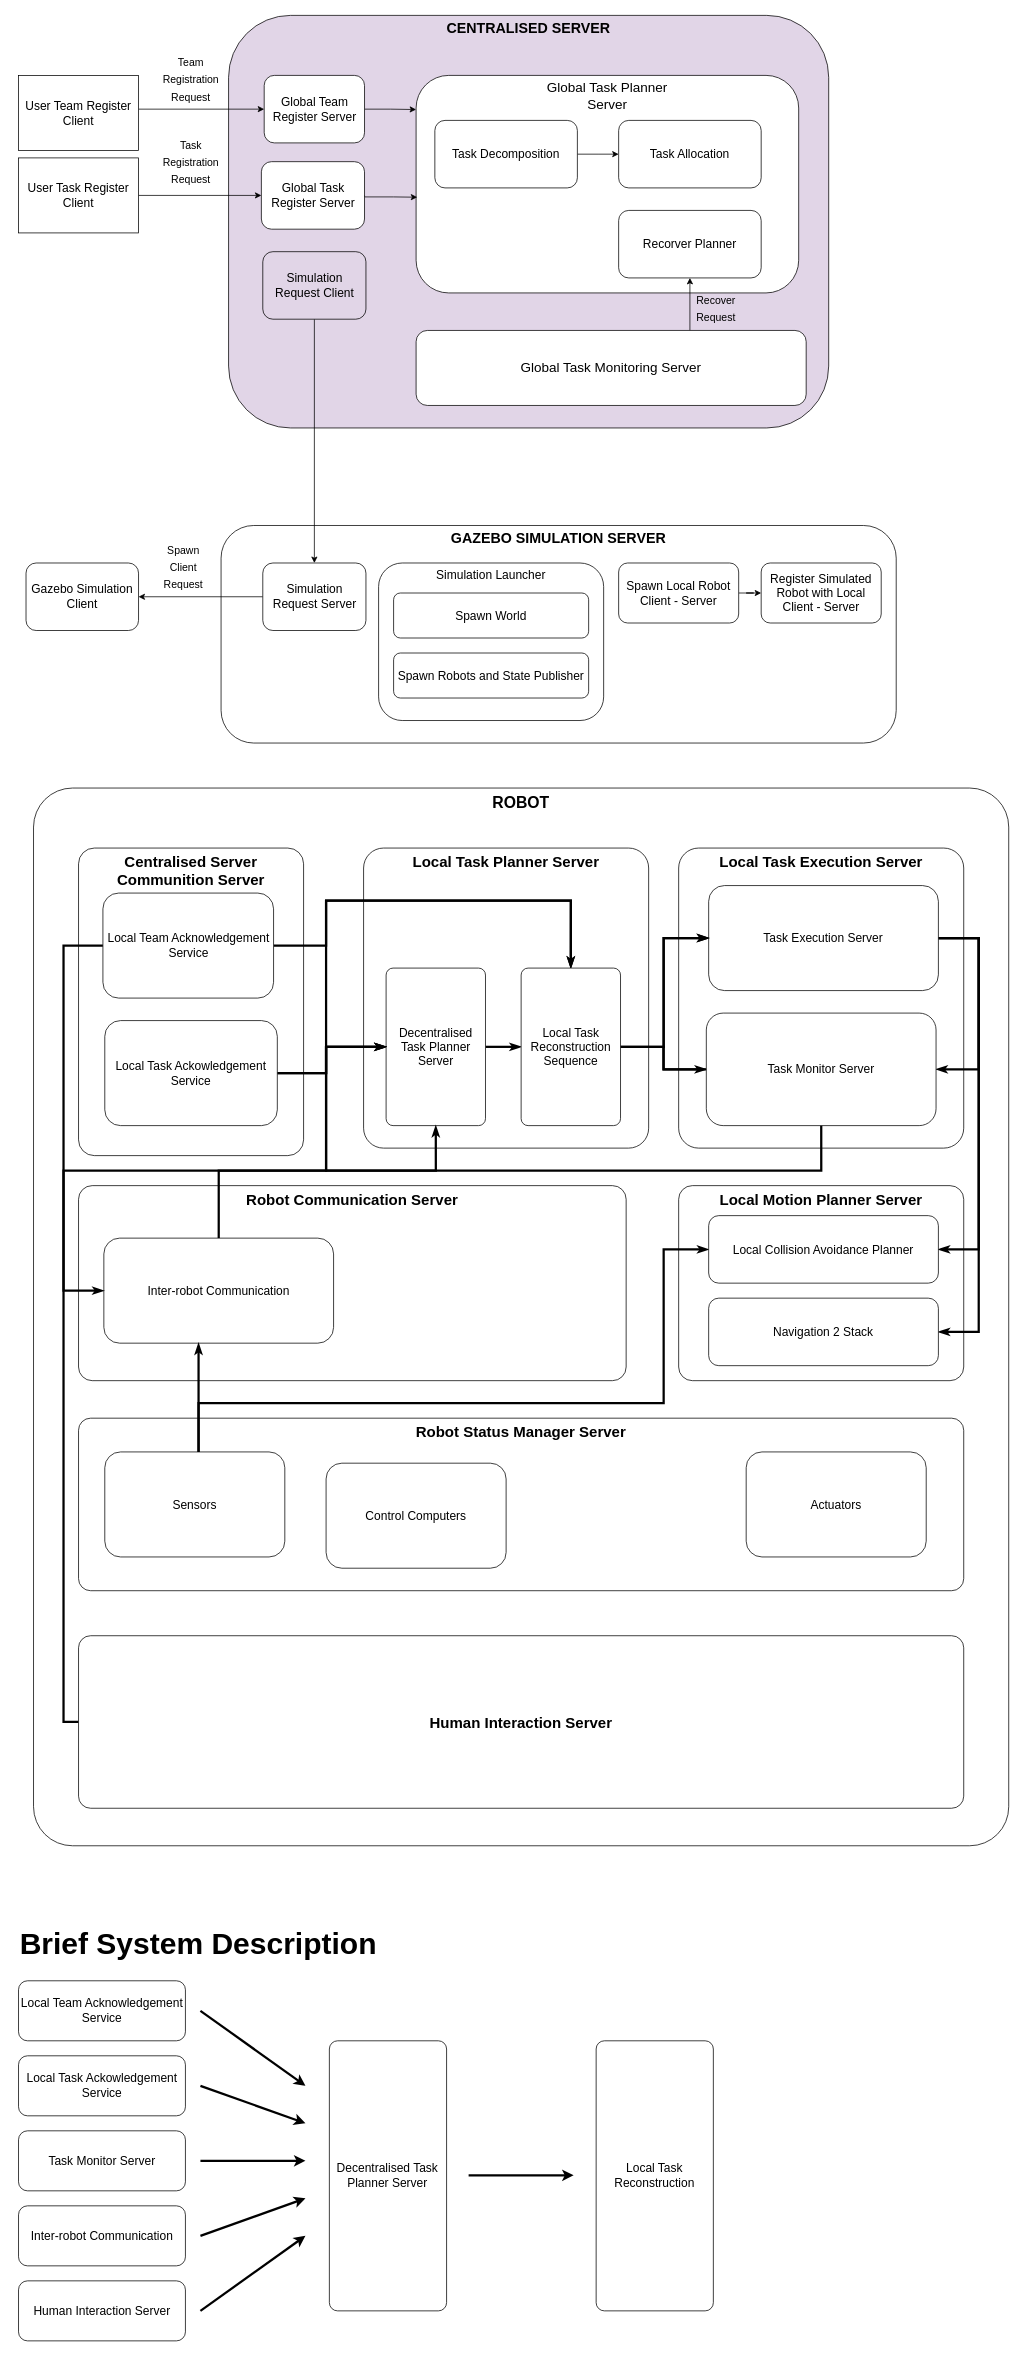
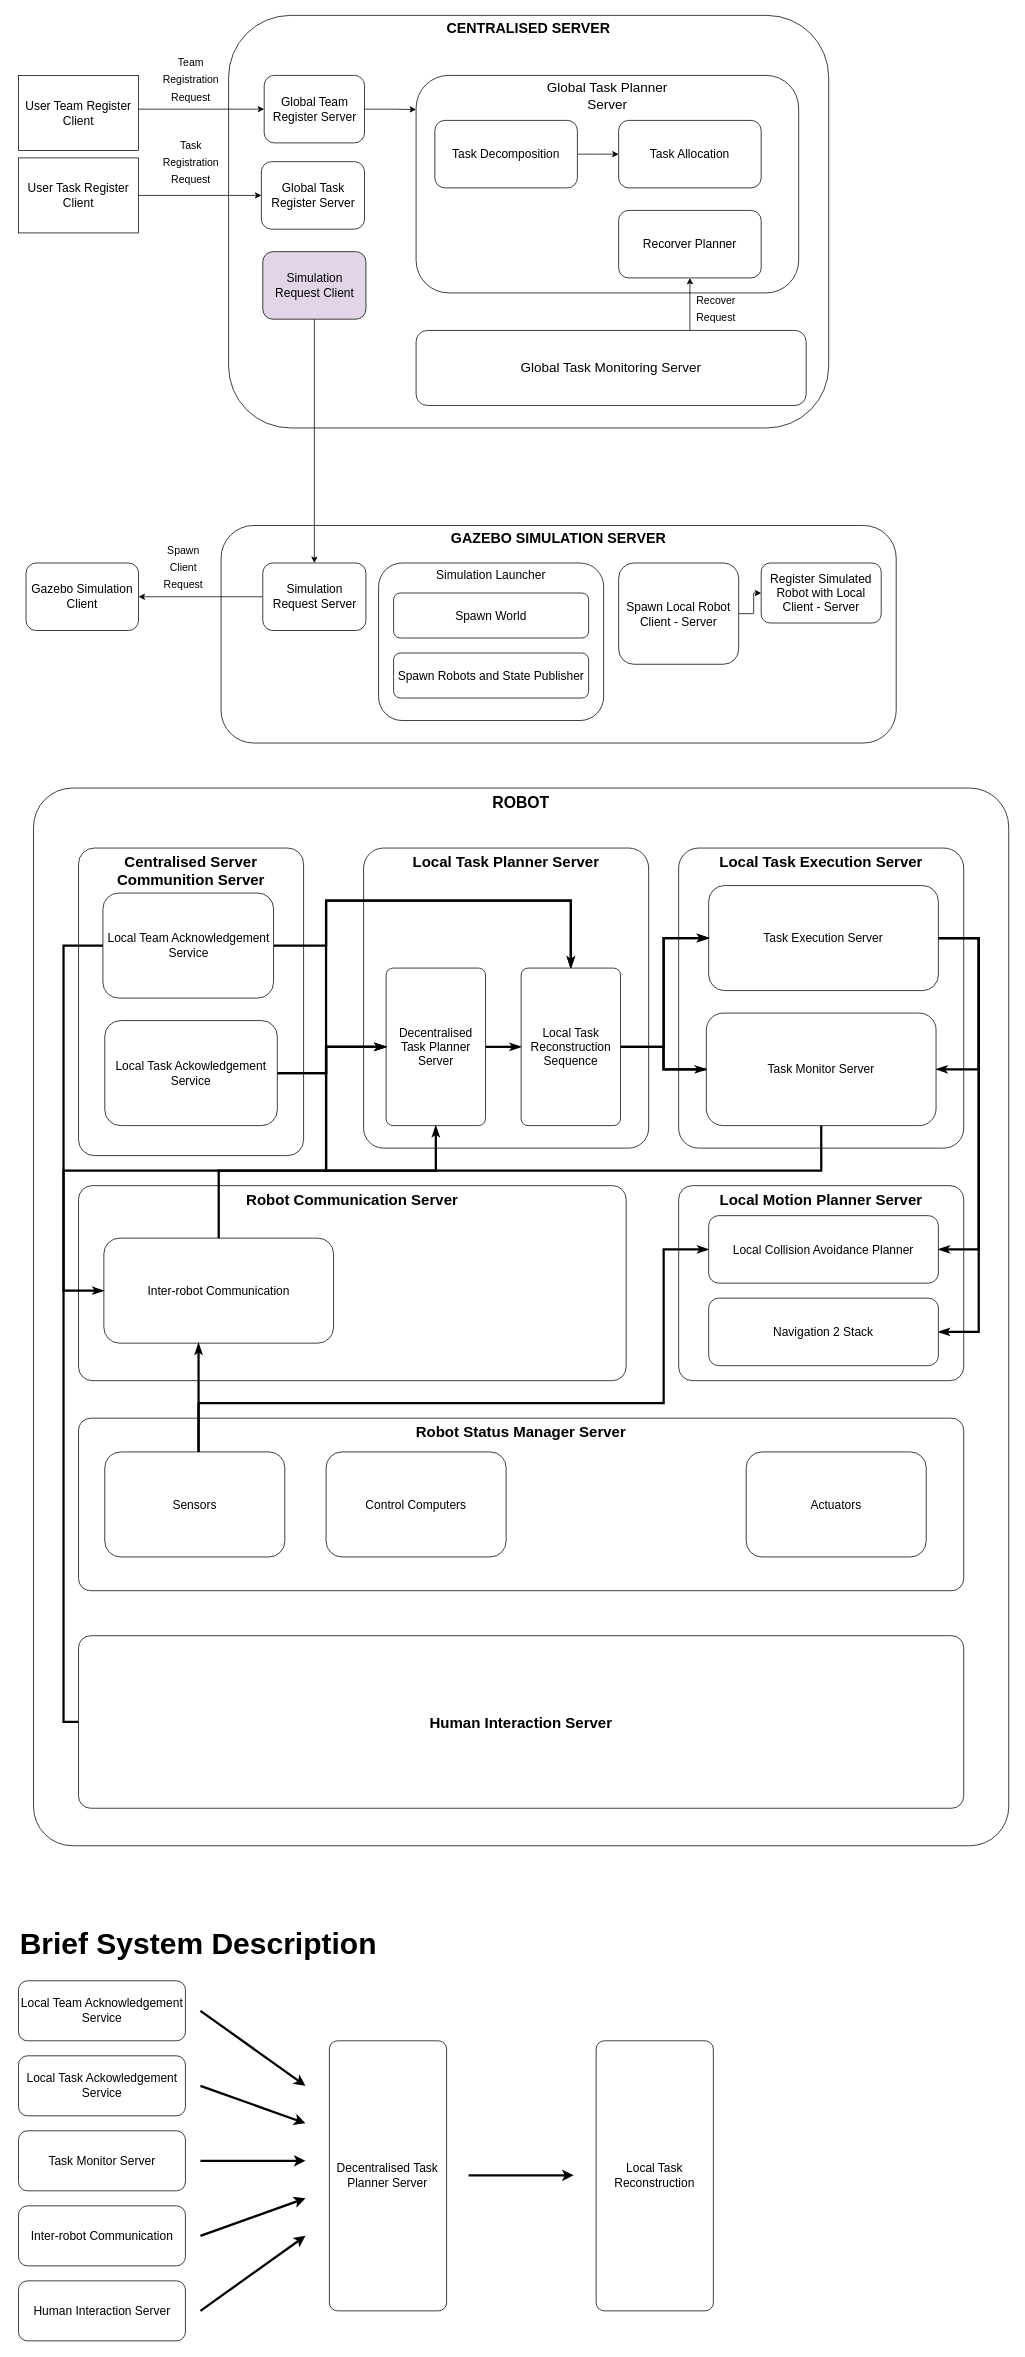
node "CENTRALISED SERVER": fillcolor #e1d5e7 -> #ffffff
edge "Global Task Register Server" -> "Global Task Planner Server": removed
node "Spawn Local Robot Client - Server": size 120x60 -> 120x101
node "Control Computers": moved (416, 1515) -> (416, 1504)
